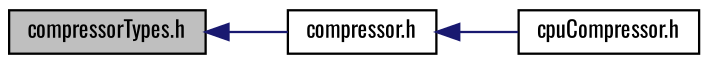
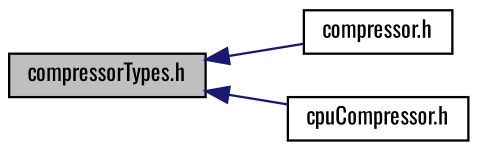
edge "cpuCompressor.h" -> "compressor.h": now "cpuCompressor.h" -> "compressorTypes.h"
